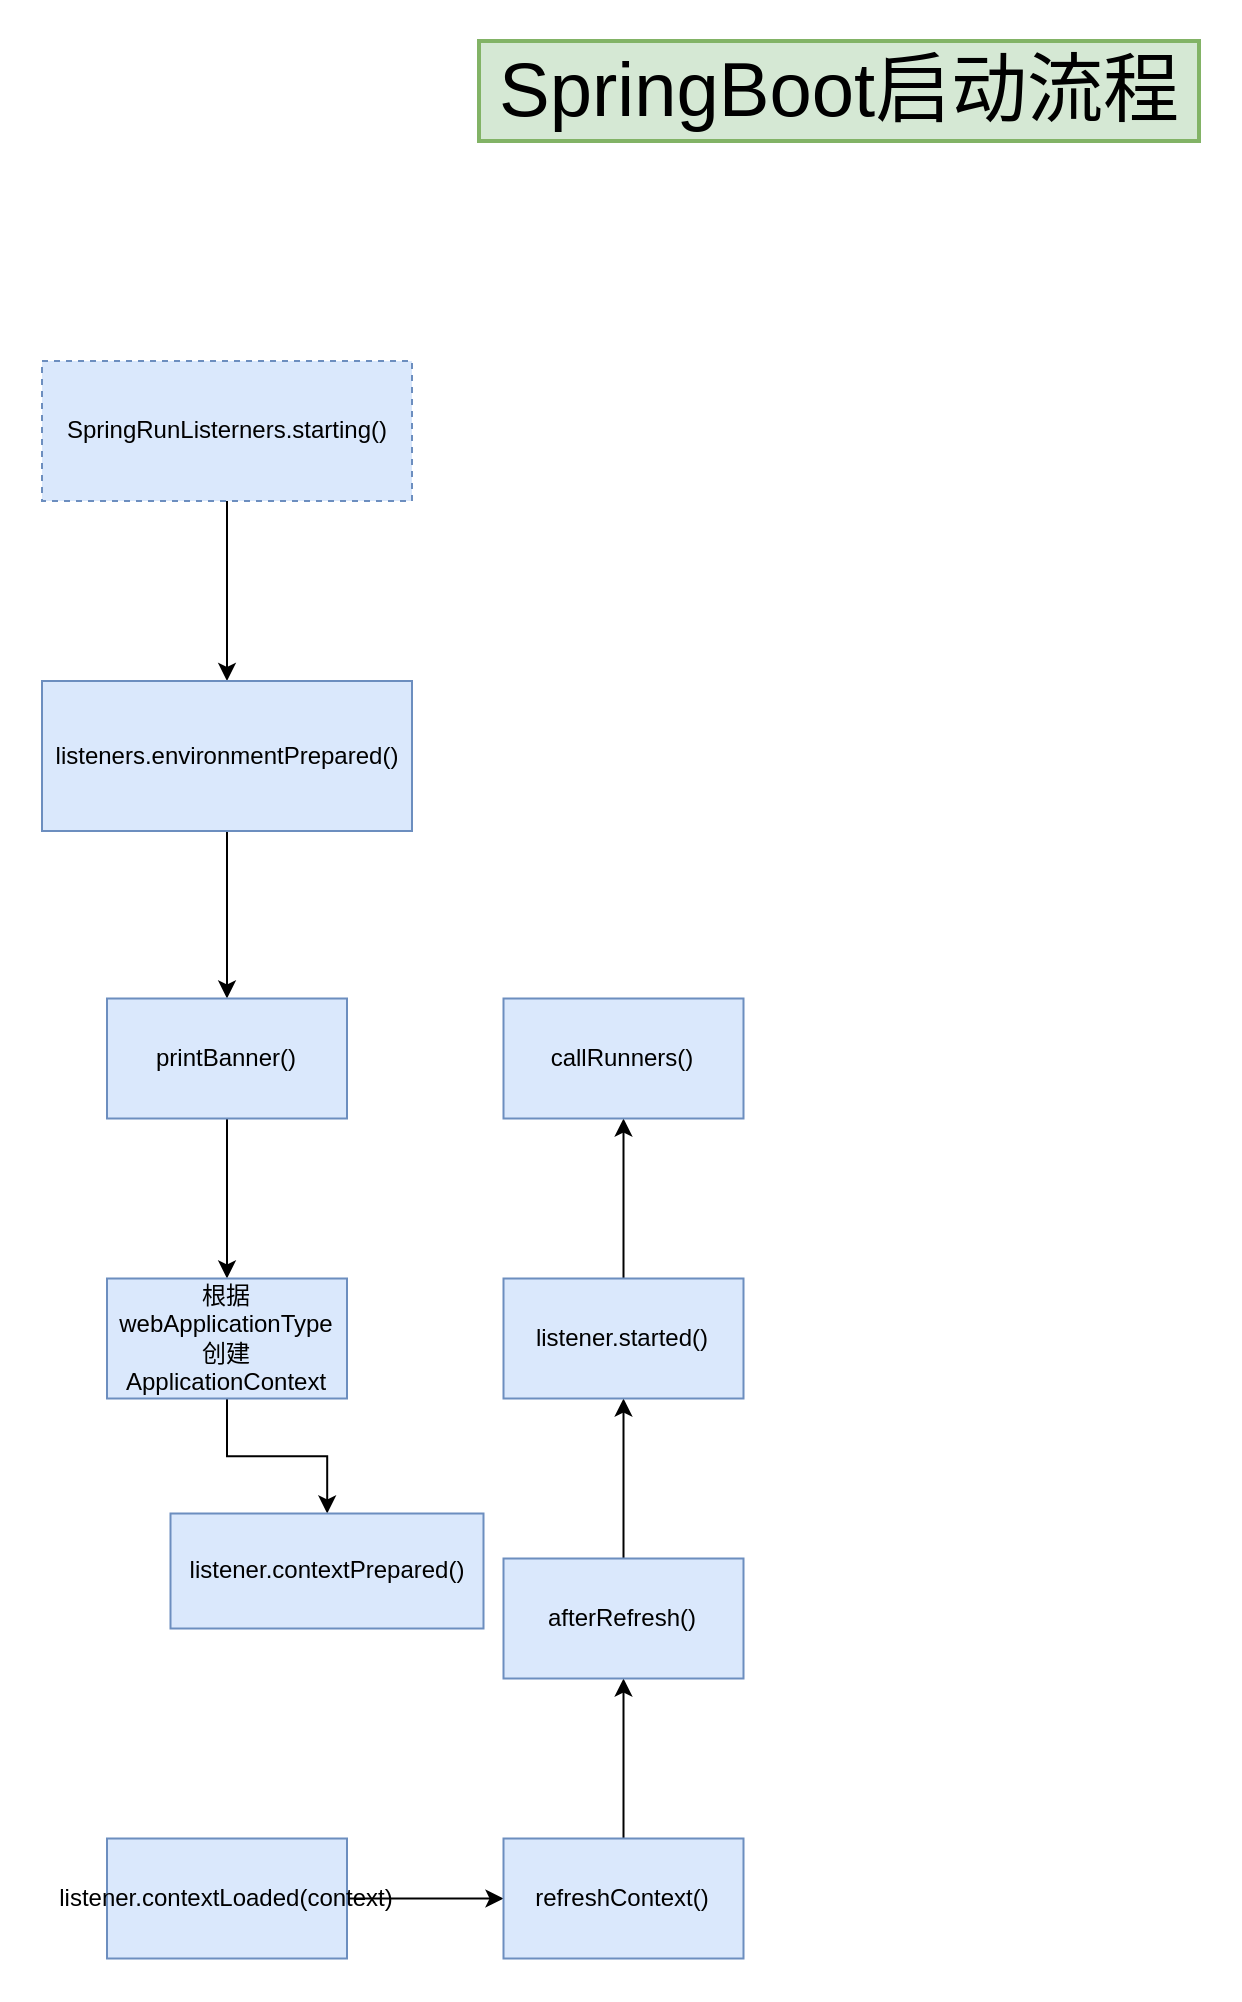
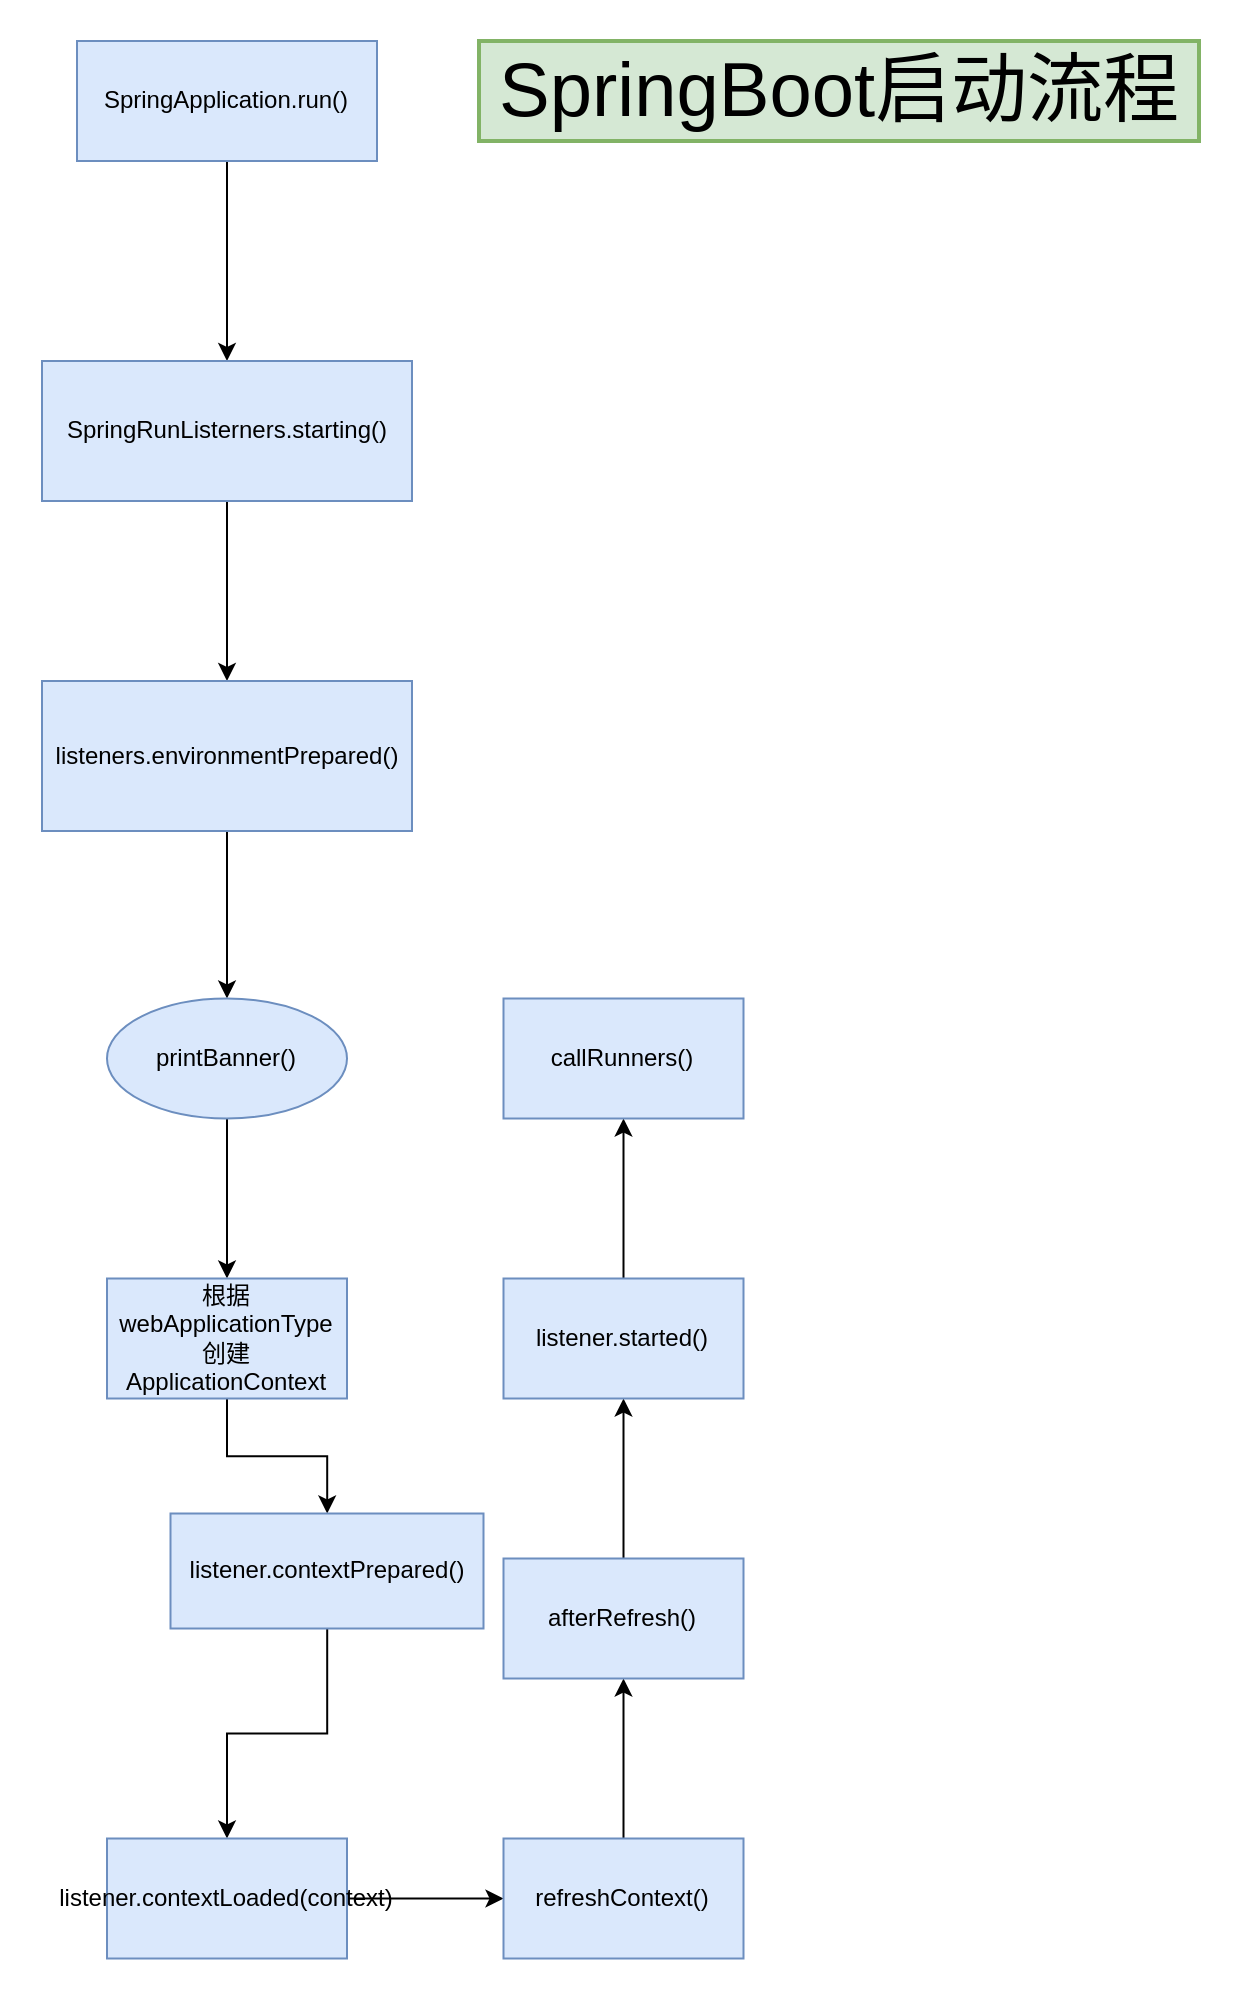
node "SpringApplication.run()": added
edge "SpringApplication.run()" -> "SpringRunListerners.starting()": added
node "SpringRunListerners.starting()": style dashed -> solid
node "printBanner()": shape rectangle -> ellipse
edge "listener.contextPrepared()" -> "listener.contextLoaded(context)": added
